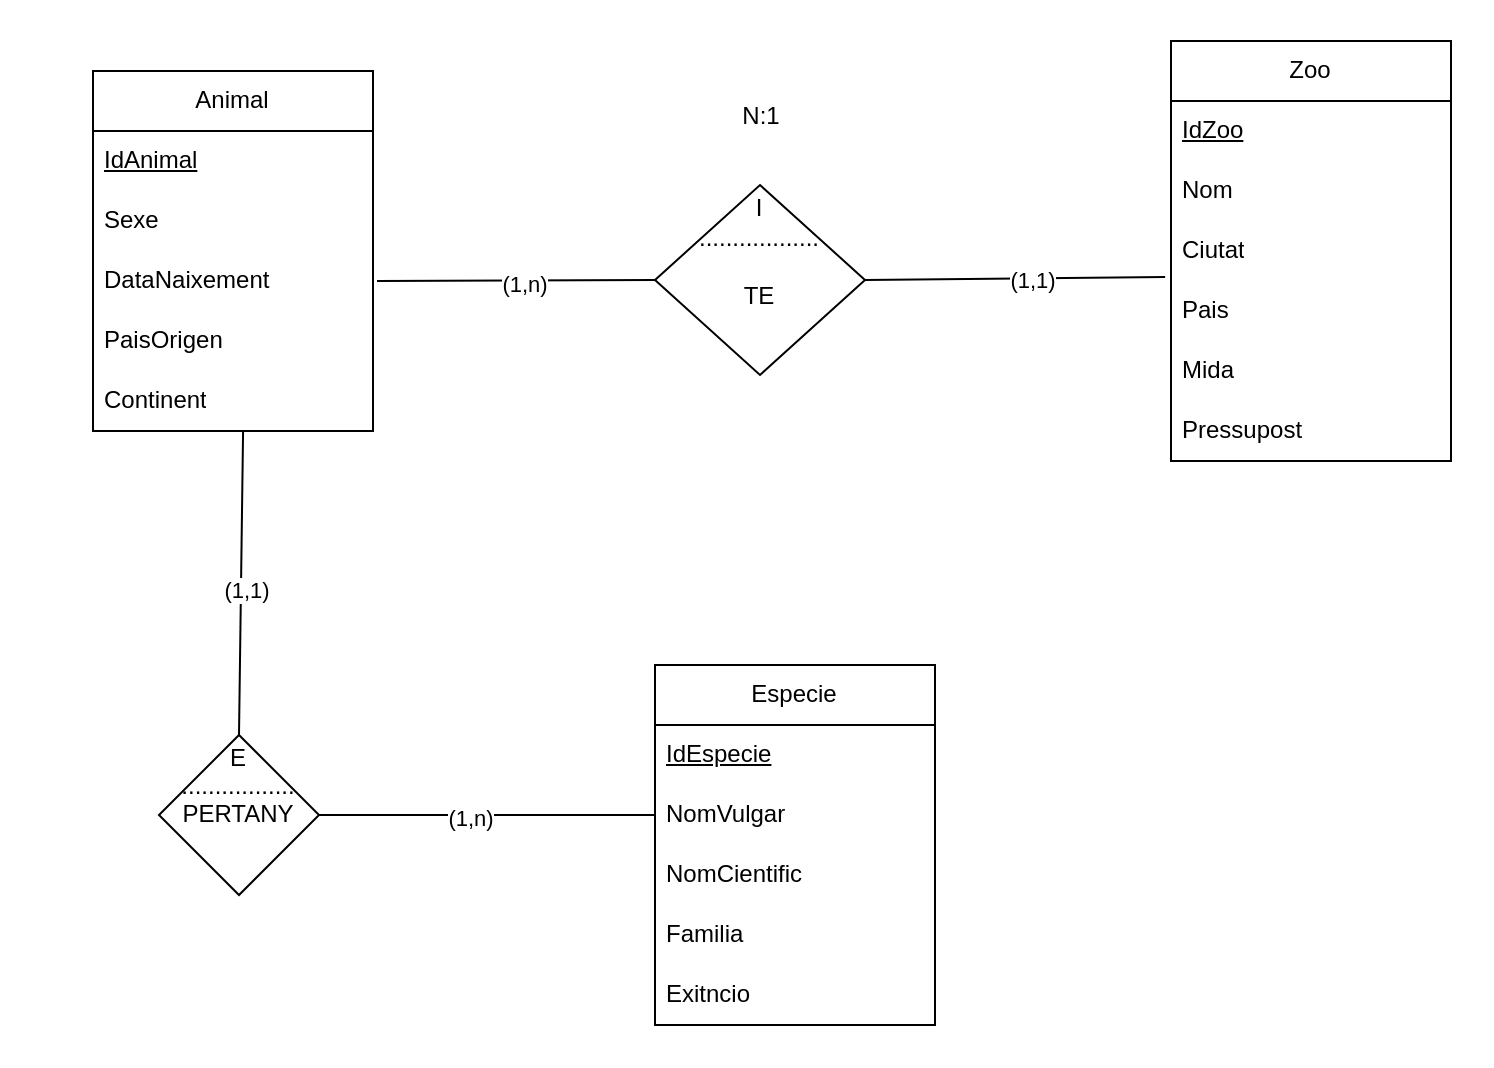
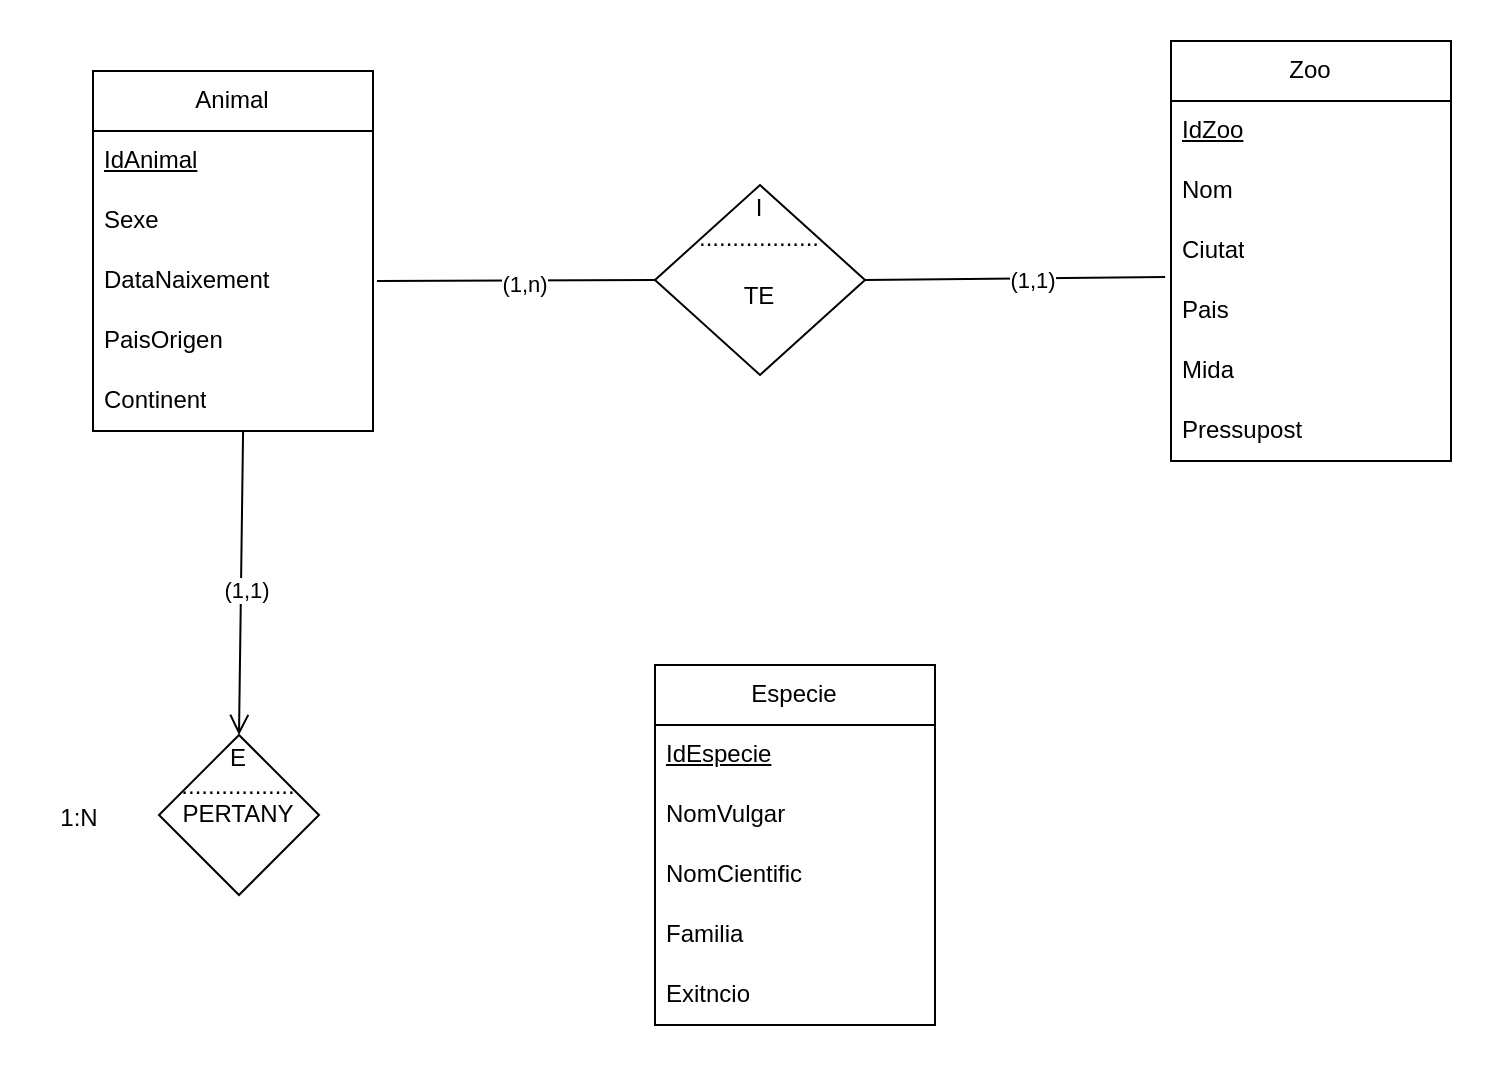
node "N:1": removed
edge "Continent" -- "E ................. PERTANY": arrowhead none -> open
edge "E ................. PERTANY" -- "NomVulgar": removed, label "(1,n)"
node "1:N": added
